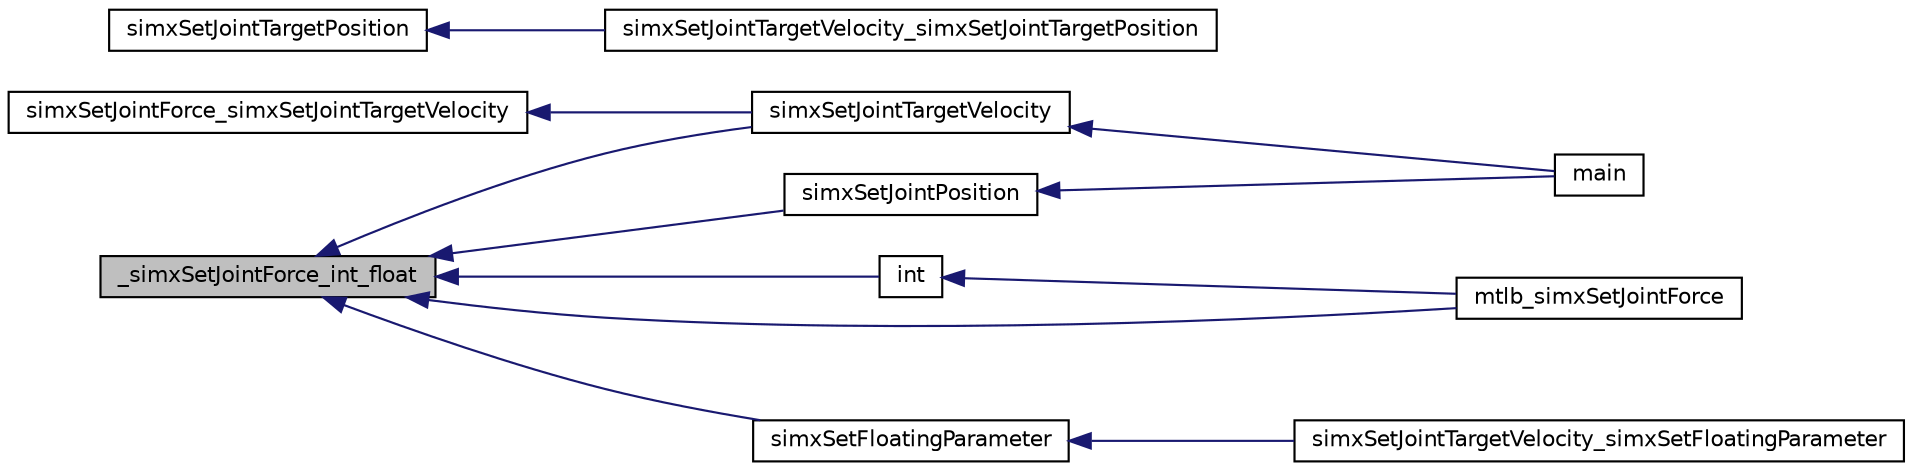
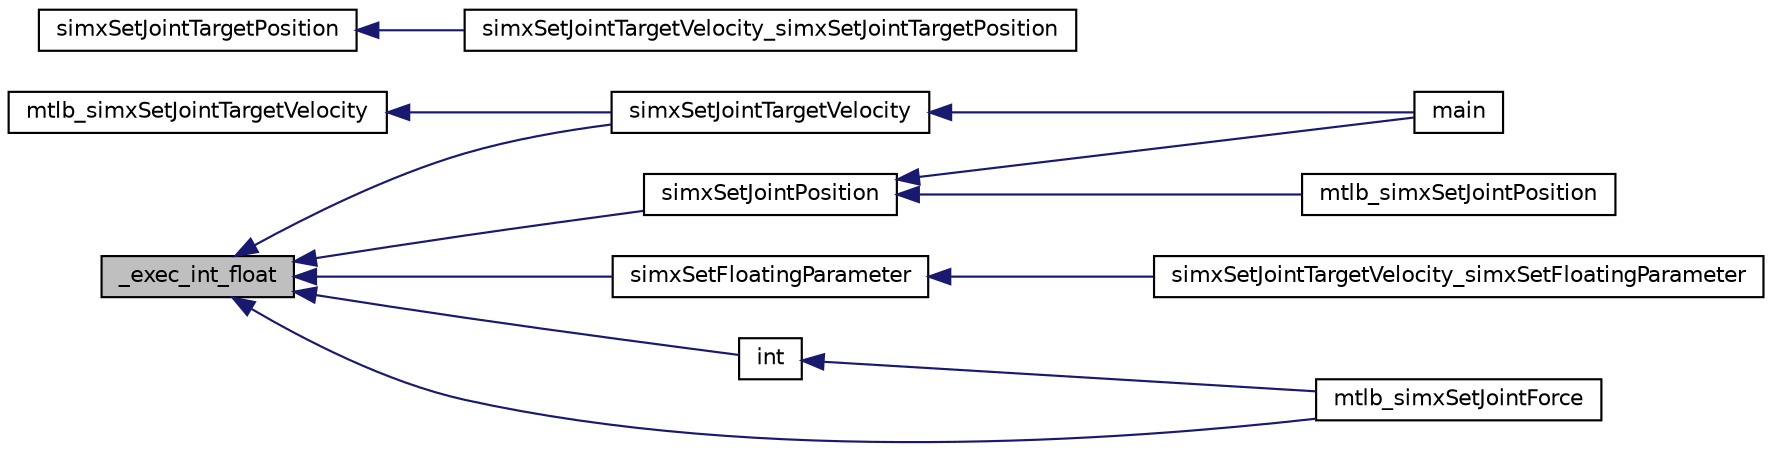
node "simxSetJointForce_simxSetJointTargetVelocity": label "simxSetJointForce_simxSetJointTargetVelocity" -> "mtlb_simxSetJointTargetVelocity"
node "mtlb_simxSetJointPosition": added
node "_simxSetJointForce_int_float": label "_simxSetJointForce_int_float" -> "_exec_int_float"
